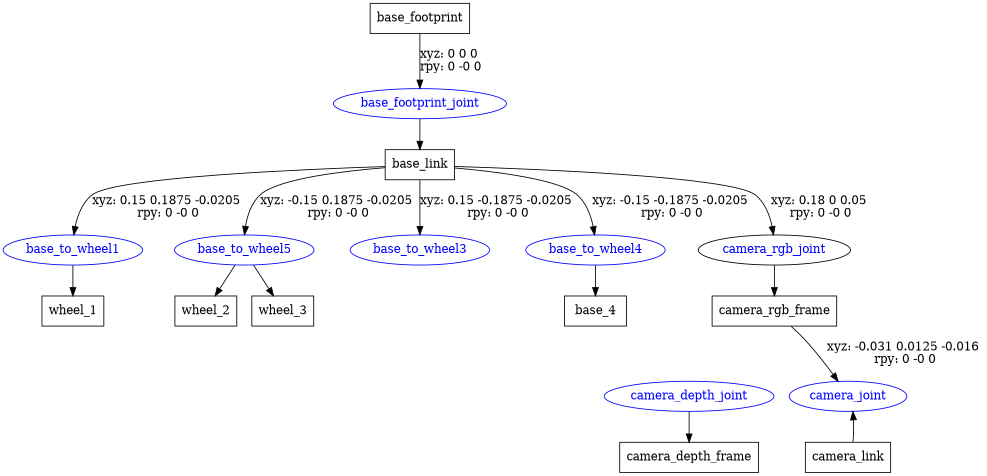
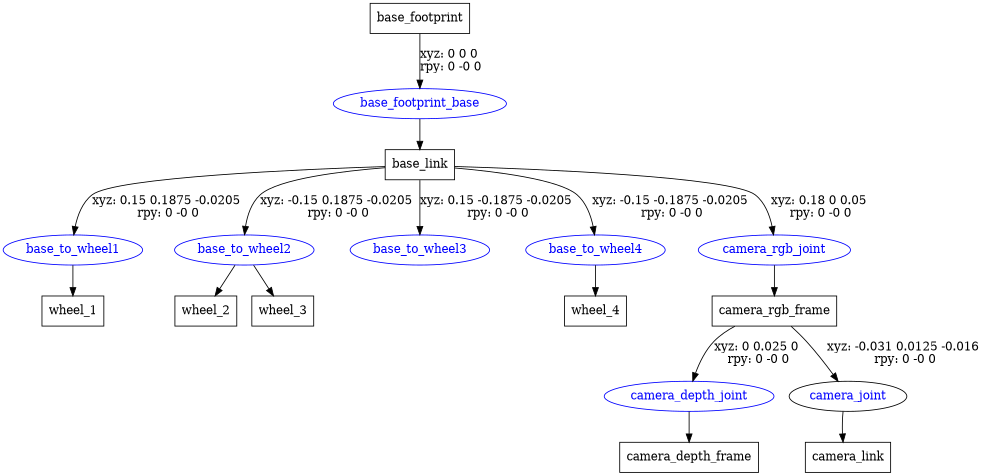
node "base_footprint_joint": label "base_footprint_joint" -> "base_footprint_base"
node "base_to_wheel5": label "base_to_wheel5" -> "base_to_wheel2"
node "camera_rgb_joint": color black -> blue
node "base_4": label "base_4" -> "wheel_4"
edge "camera_rgb_frame" -> "camera_depth_joint": added, label "xyz: 0 0.025 0 rpy: 0 -0 0"
node "camera_joint": color blue -> black
edge "camera_link" -> "camera_joint": reversed
